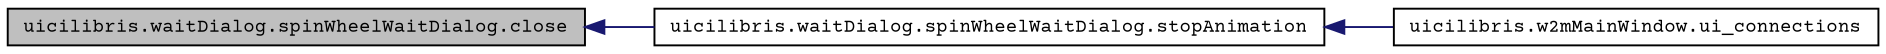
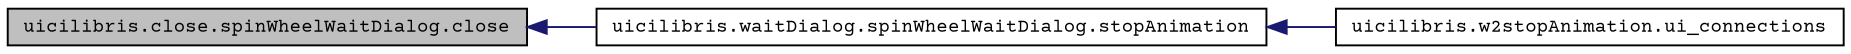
node "uicilibris.waitDialog.spinWheelWaitDialog.close": label "uicilibris.waitDialog.spinWheelWaitDialog.close" -> "uicilibris.close.spinWheelWaitDialog.close"
node "uicilibris.w2mMainWindow.ui_connections": label "uicilibris.w2mMainWindow.ui_connections" -> "uicilibris.w2stopAnimation.ui_connections"
